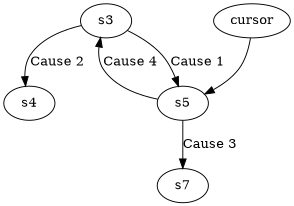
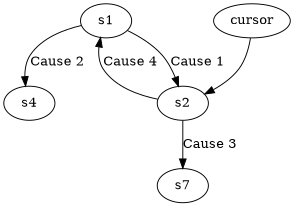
node "s3": label "s3" -> "s1"
node "s5": label "s5" -> "s2"
